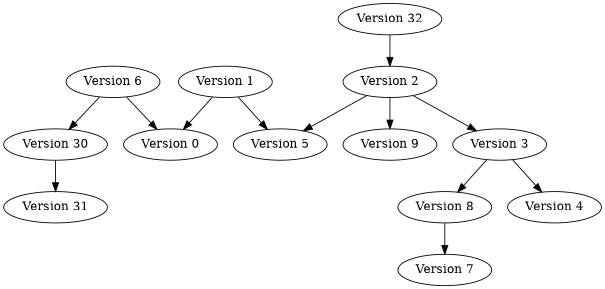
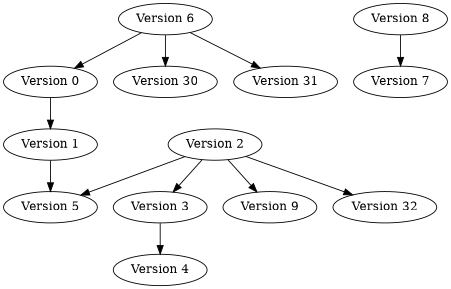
edge "Version 32" -> "Version 2": reversed
edge "Version 1" -> "Version 0": reversed
edge "Version 30" -> "Version 31": now "Version 6" -> "Version 31"
edge "Version 3" -> "Version 8": removed
